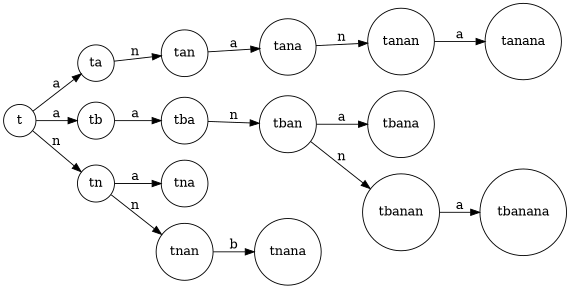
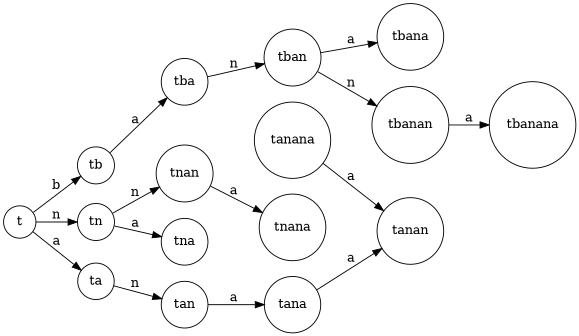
edge "tana" -> "tanan": label "n" -> "a"
edge "tanan" -> "tanana": reversed
edge "t" -> "tb": label "a" -> "b"
edge "tnan" -> "tnana": label "b" -> "a"
